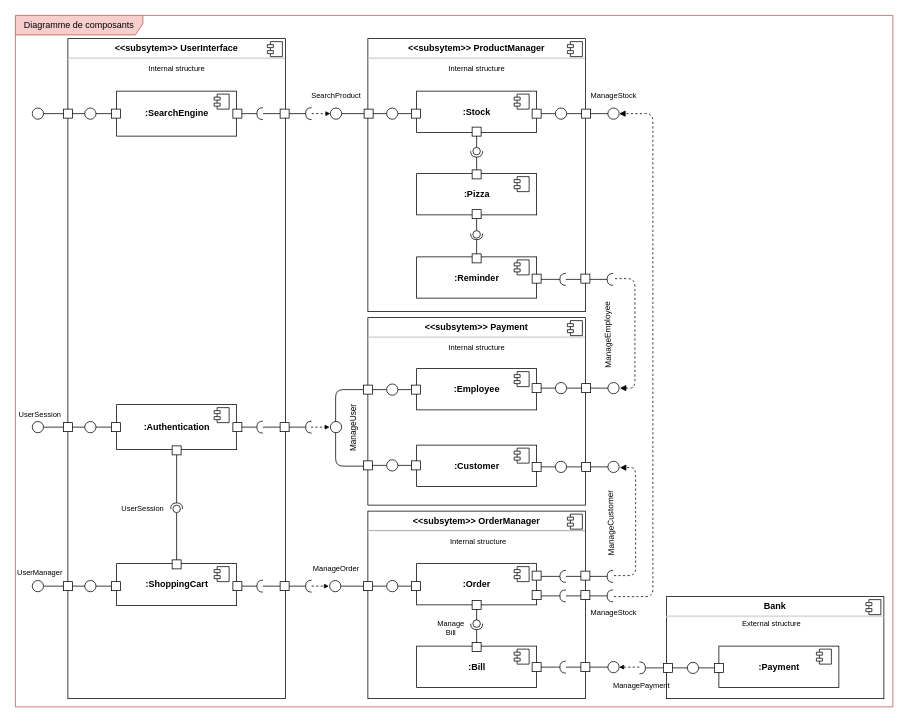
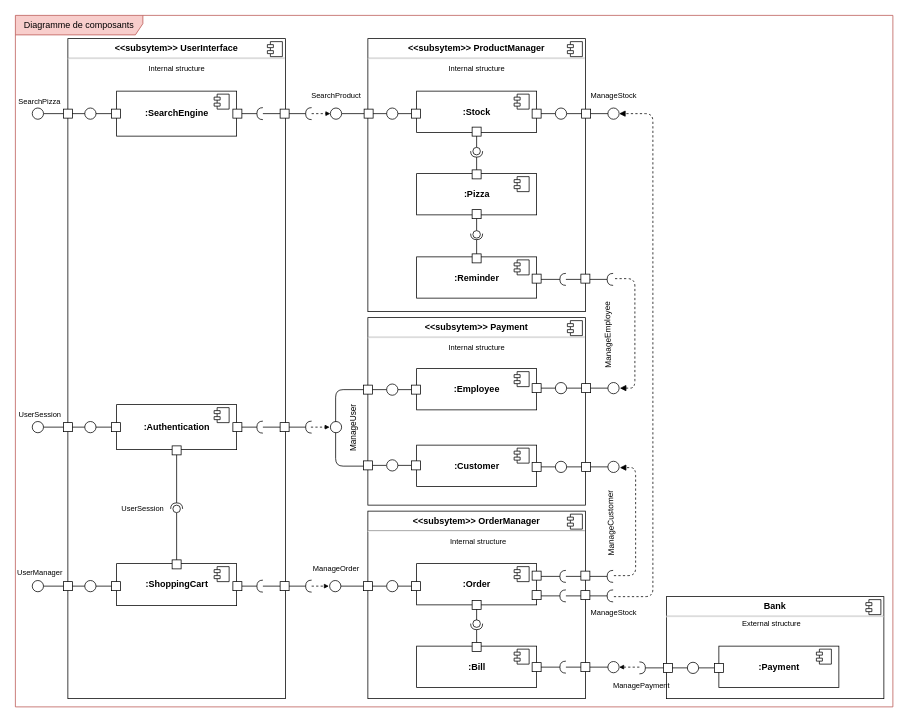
node "SearchPizza": added
node "Manage Bill": removed
